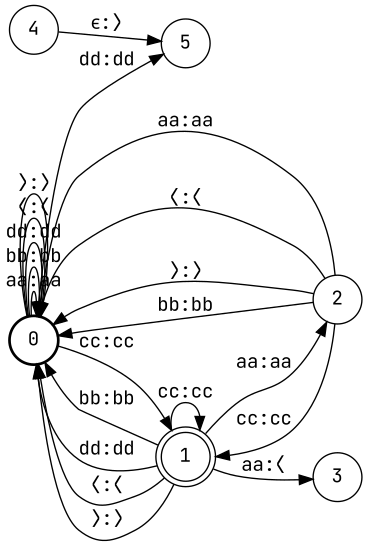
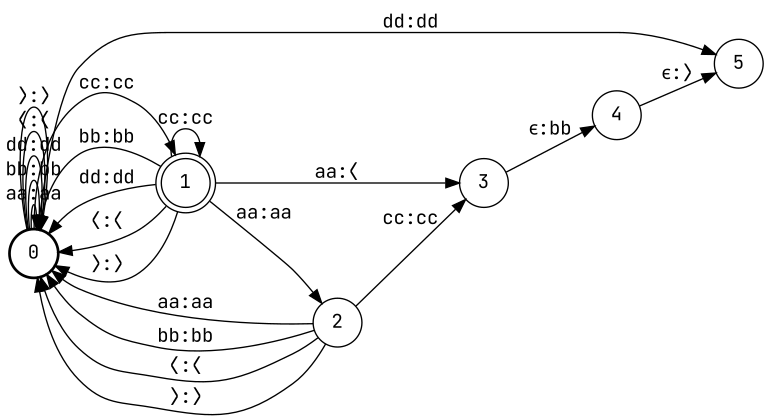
edge "3" -> "4": added, label "ϵ:bb"
edge "2" -> "1": now "2" -> "3"
